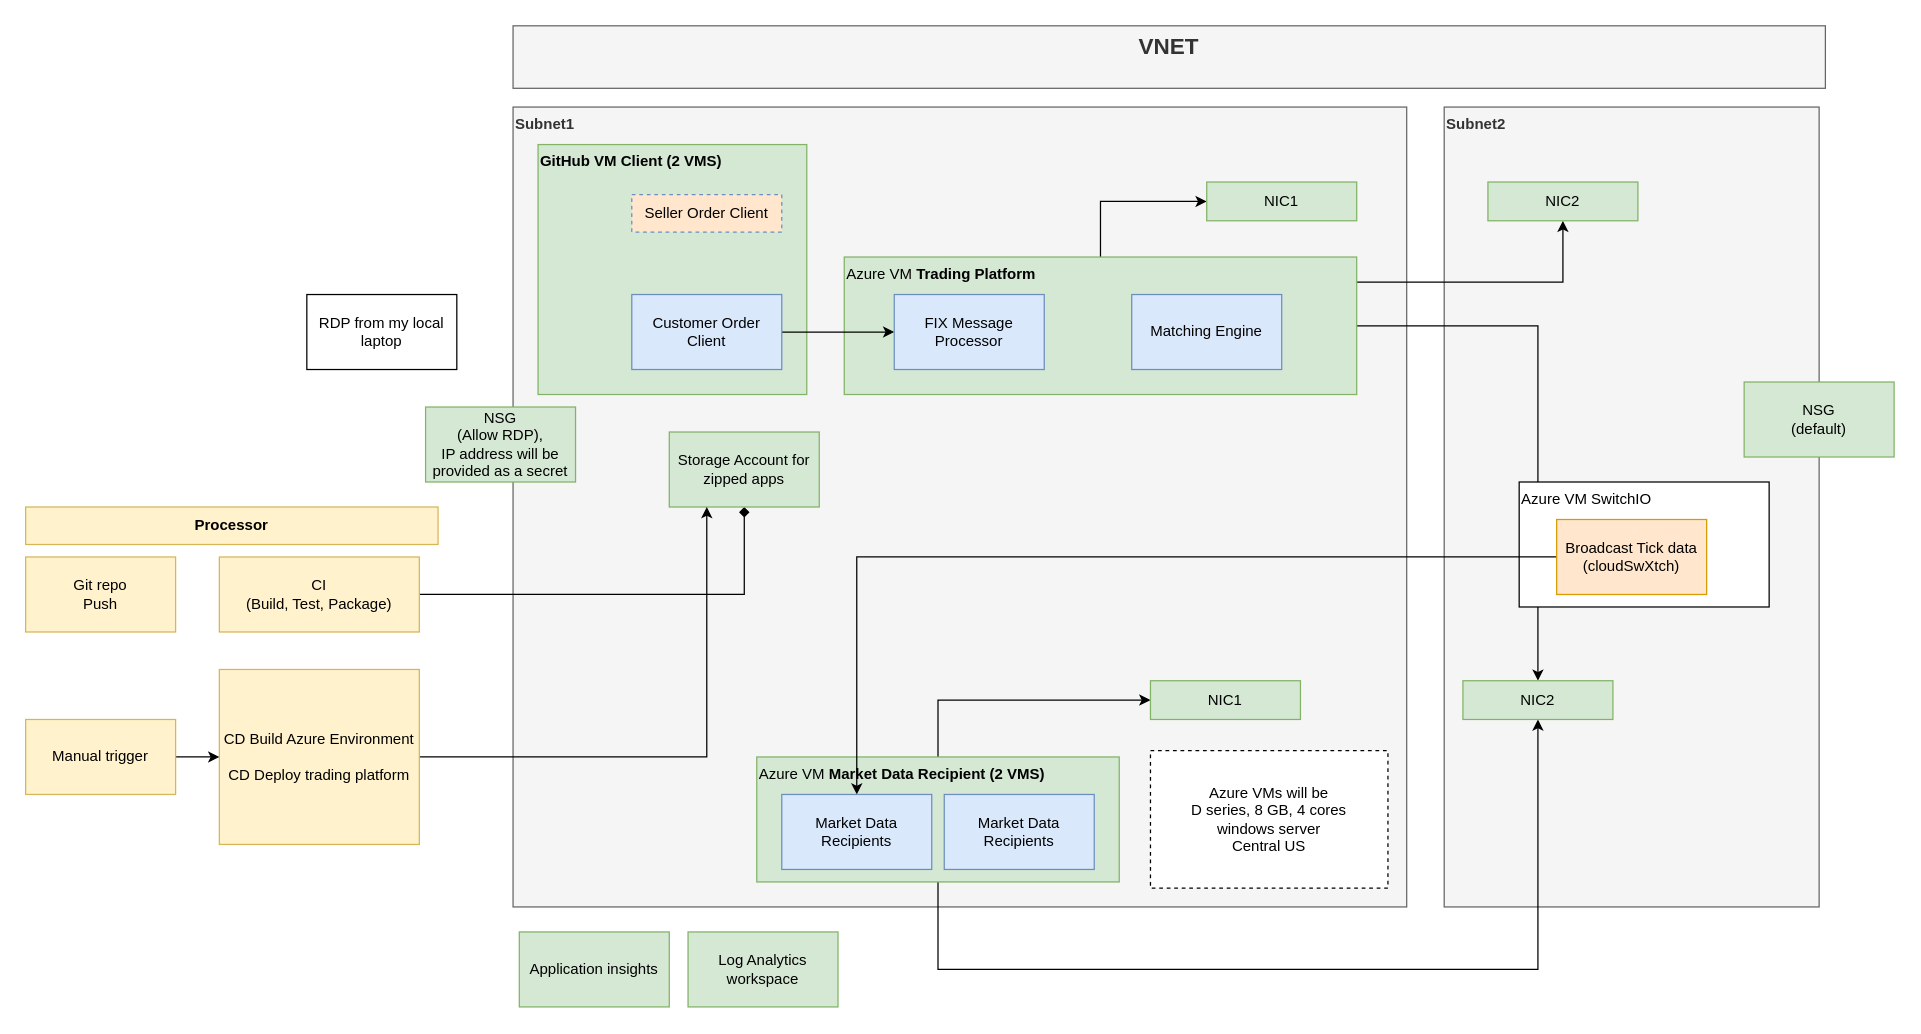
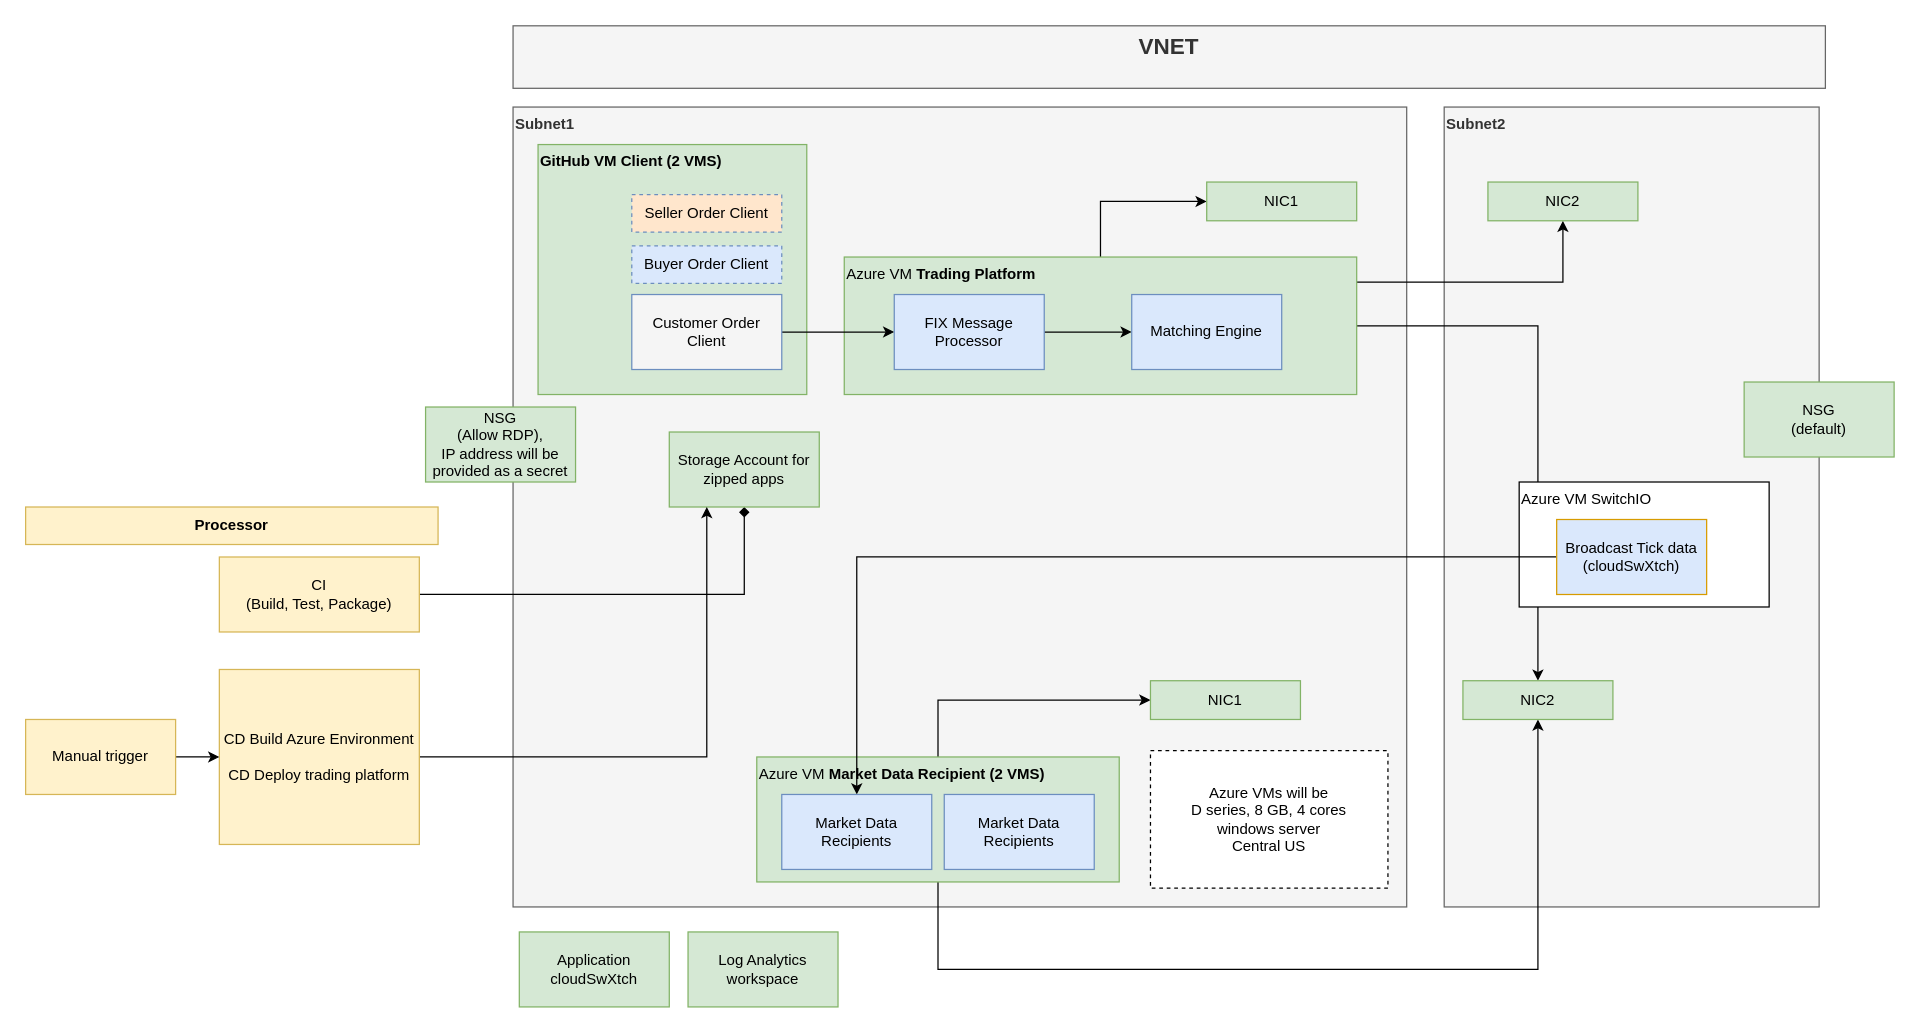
node "Buyer Order Client": added
node "RDP from my local laptop": removed
node "Customer Order Client": fillcolor #dae8fc -> #f5f5f5
edge "FIX Message Processor" -> "Matching Engine": added
node "Broadcast Tick data (cloudSwXtch)": fillcolor #ffe6cc -> #dae8fc
node "Git repo Push": removed
node "Application insights": label "Application insights" -> "Application cloudSwXtch"
